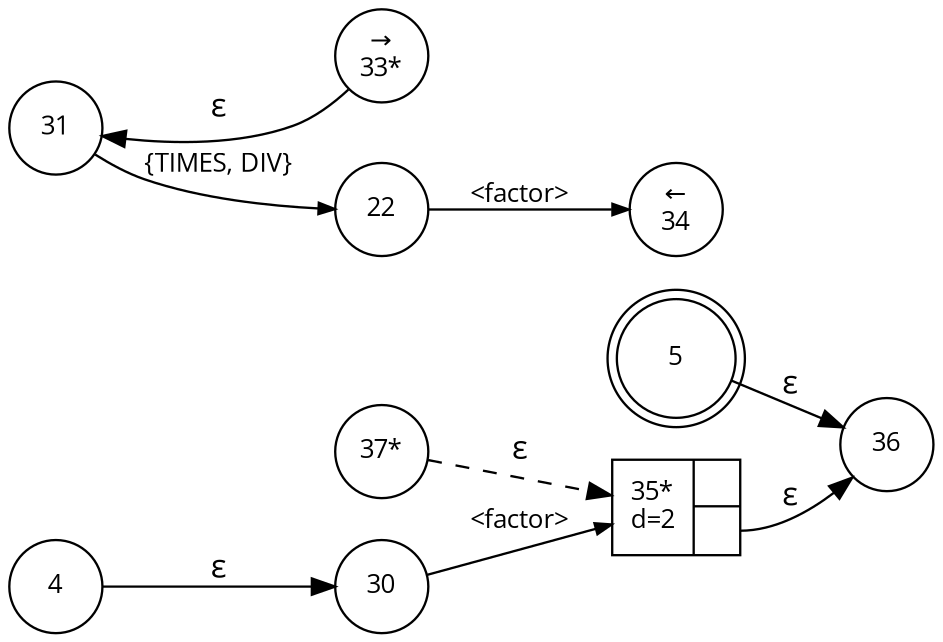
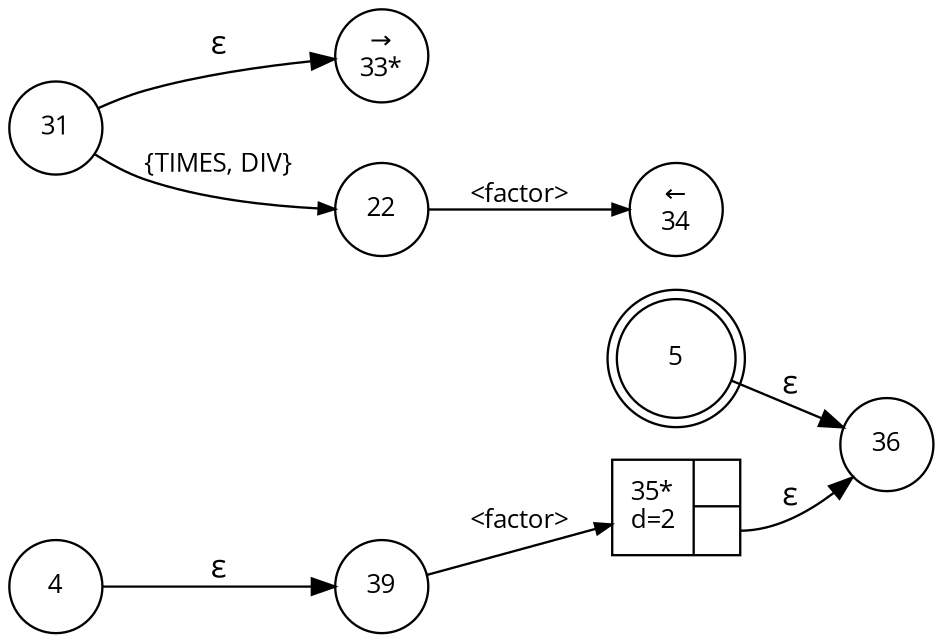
edge "→ 33*" -> "31": reversed
node "37*": removed
node "30": label "30" -> "39"
